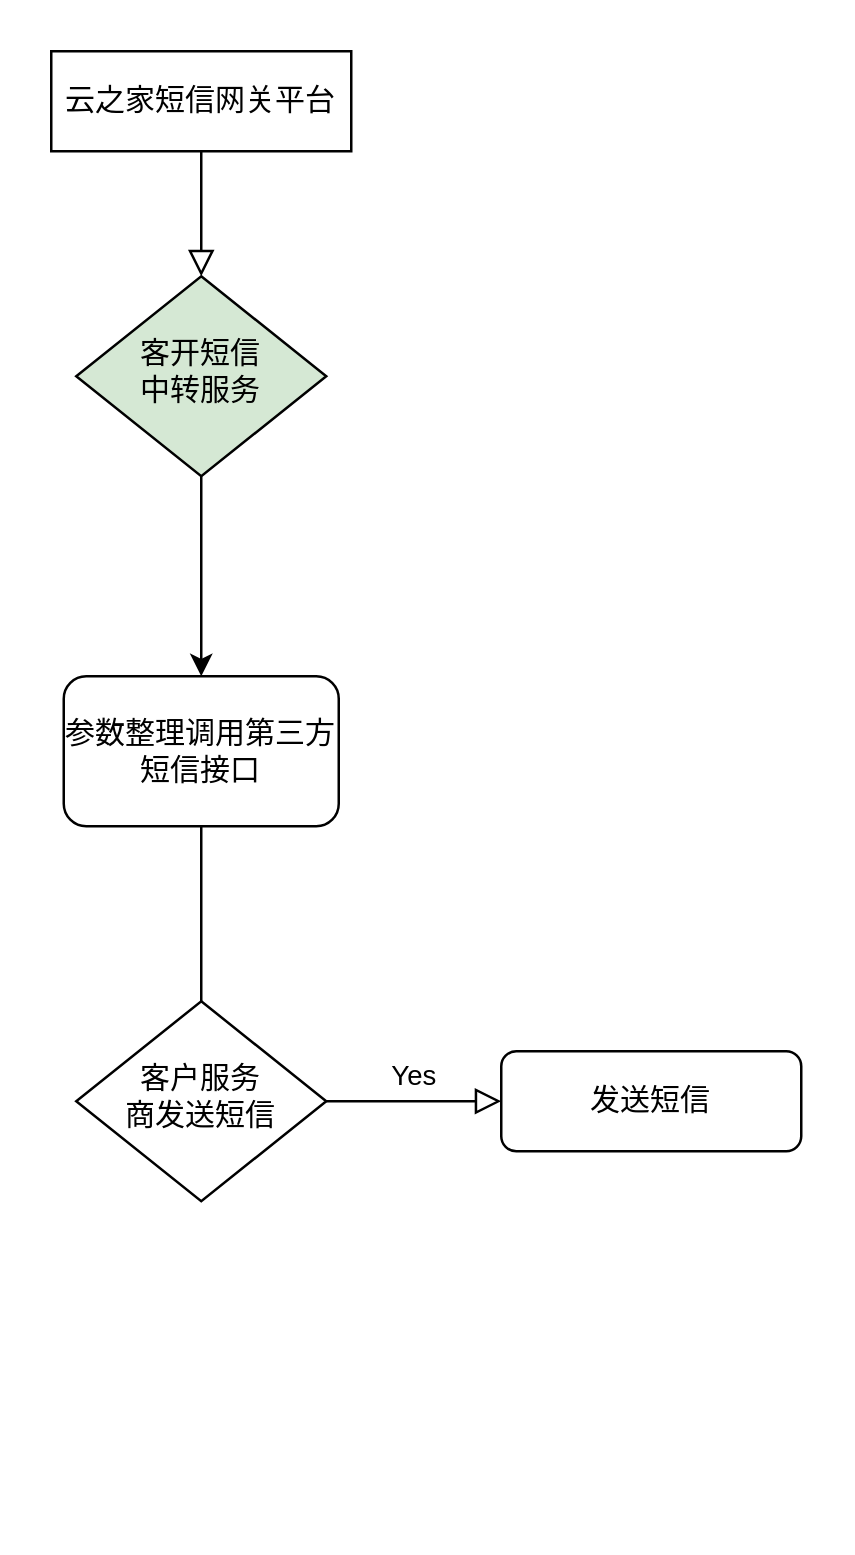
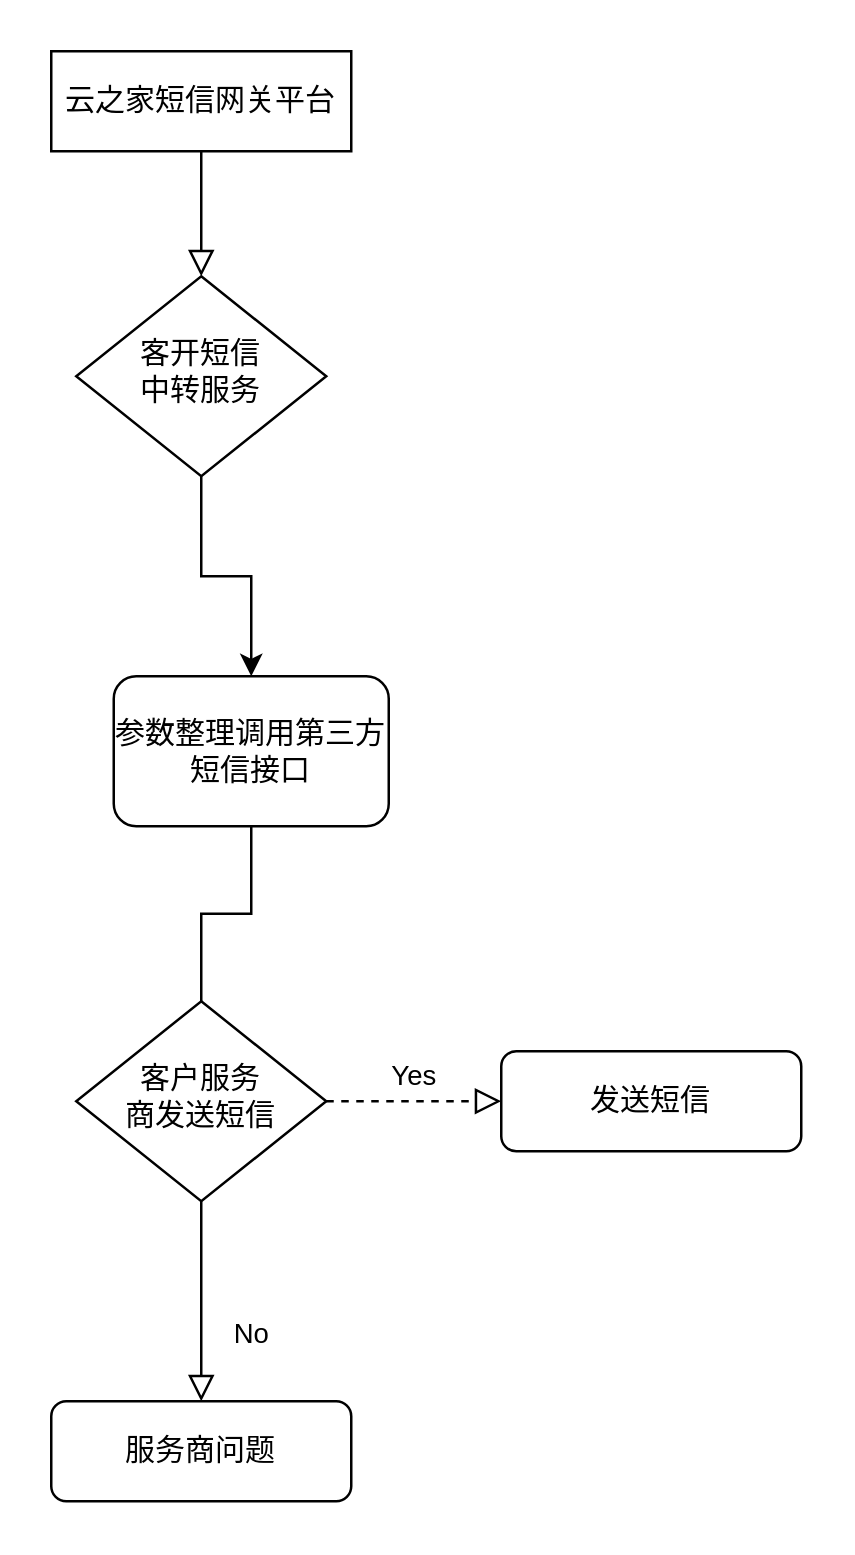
node "客开短信 中转服务": fillcolor #d5e8d4 -> #ffffff
node "参数整理调用第三方短信接口": moved (201, 751) -> (251, 751)
edge "客户服务 商发送短信" -> "发送短信": style solid -> dashed
edge "客户服务 商发送短信" -> "服务商问题": added, label "No"
node "服务商问题": added
